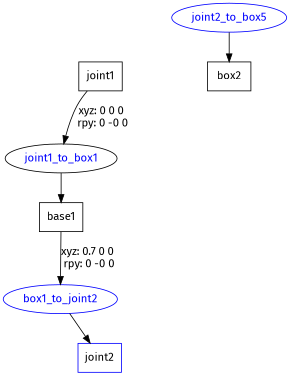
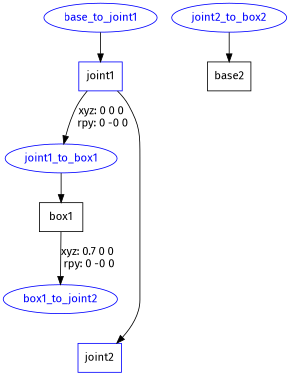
node "base_to_joint1": added
node "joint2_to_box5": label "joint2_to_box5" -> "joint2_to_box2"
node "joint1": color black -> blue
node "box2": label "box2" -> "base2"
node "joint1_to_box1": color black -> blue
node "base1": label "base1" -> "box1"
edge "box1_to_joint2" -> "joint2": now "joint1" -> "joint2"
